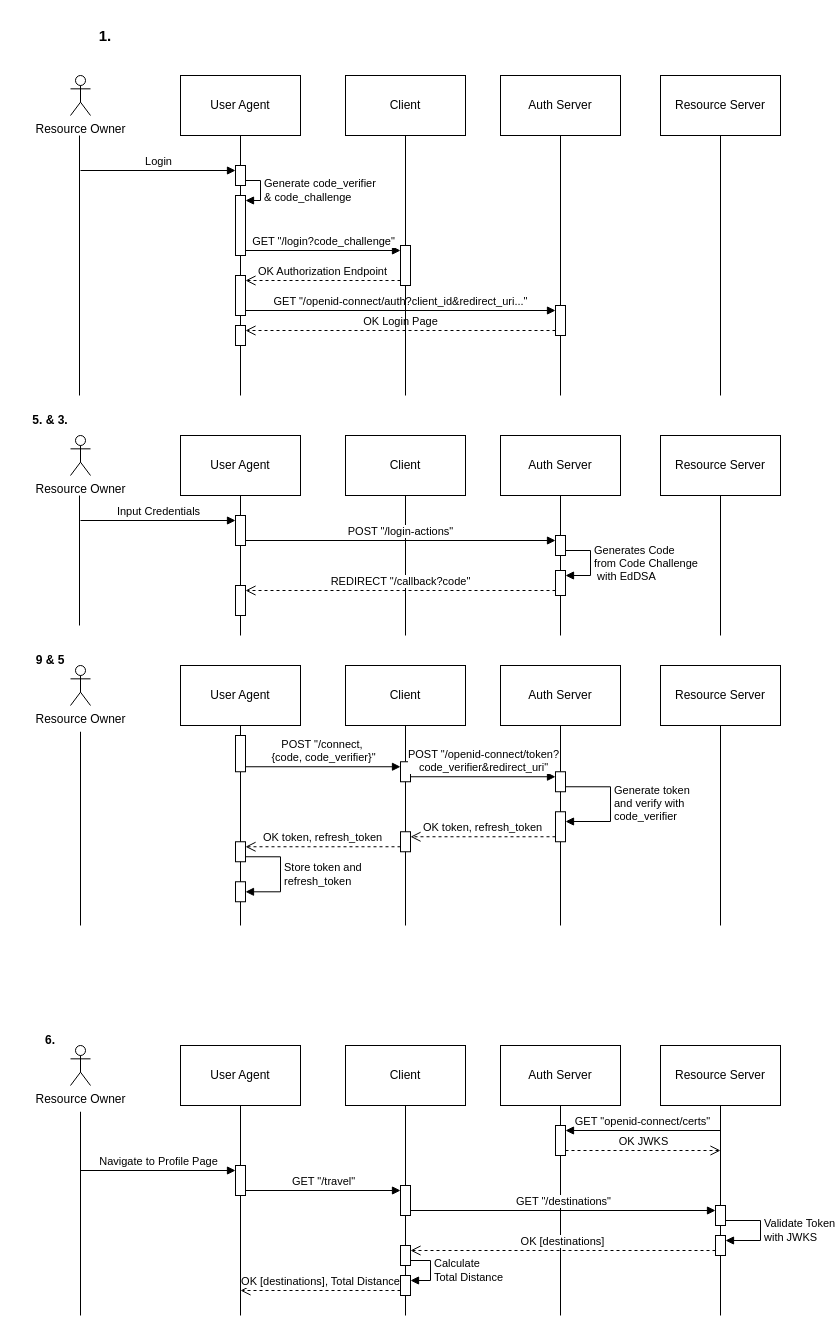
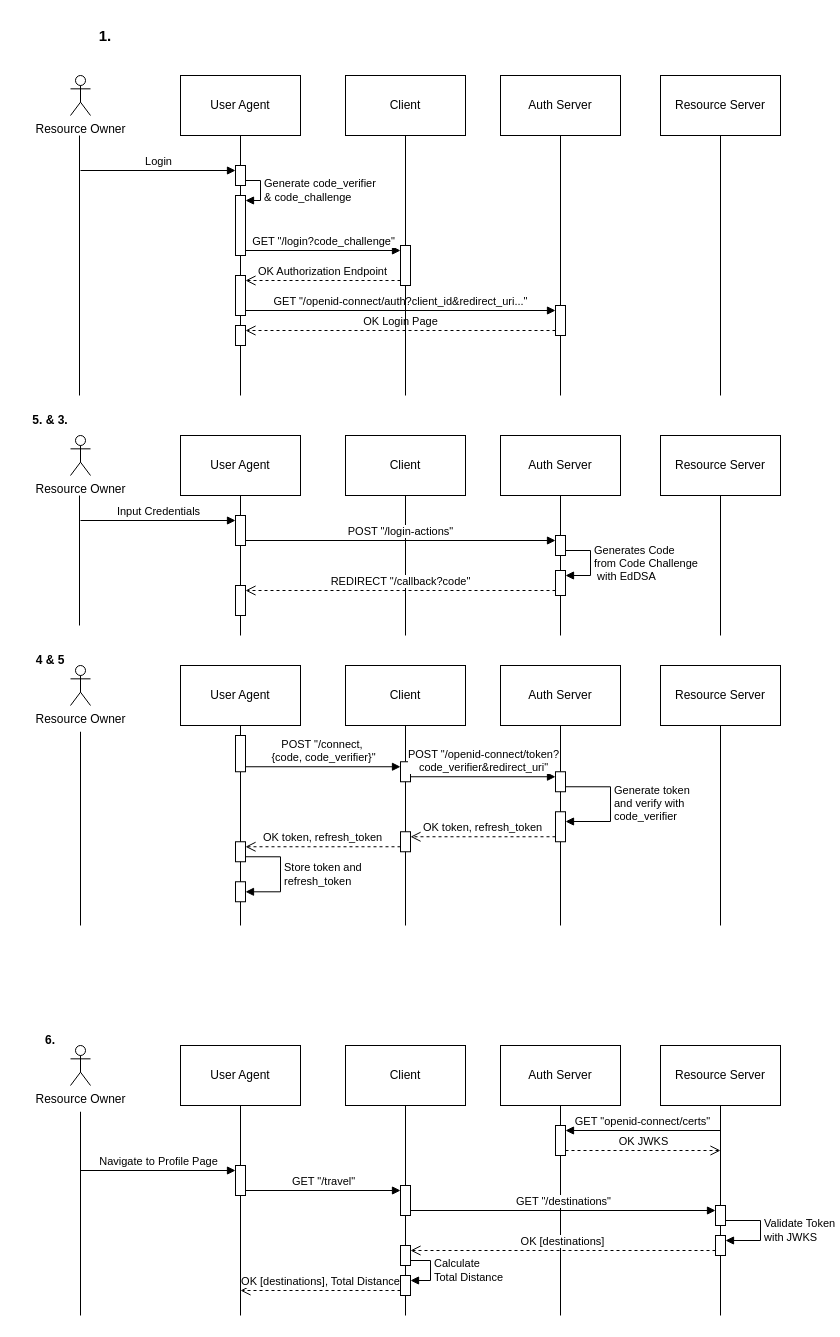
node "9 & 5": label "9 & 5" -> "4 & 5"
